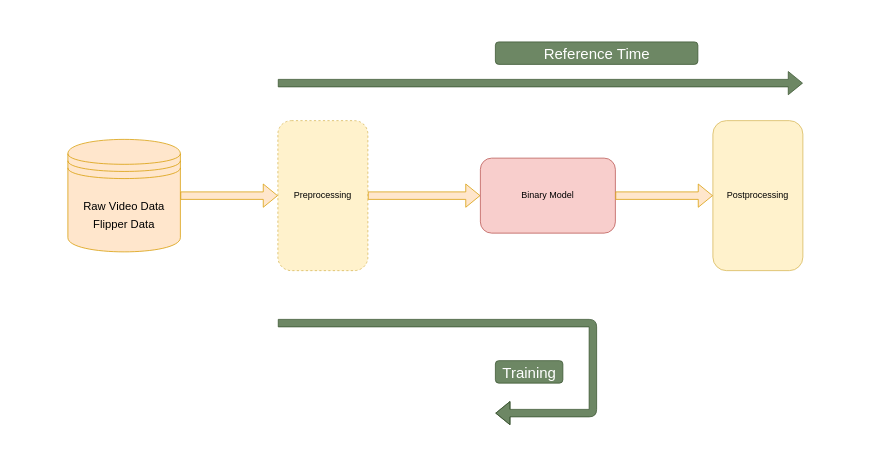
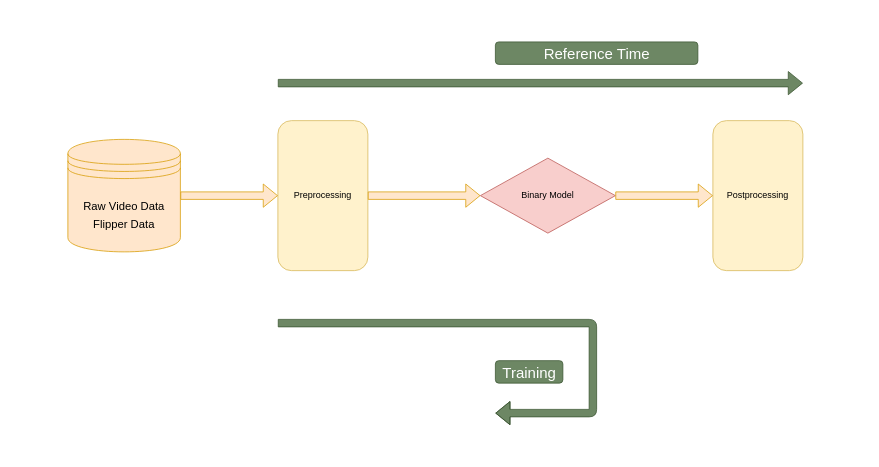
node "Preprocessing": style dashed -> solid
node "Binary Model": shape rounded rectangle -> diamond
